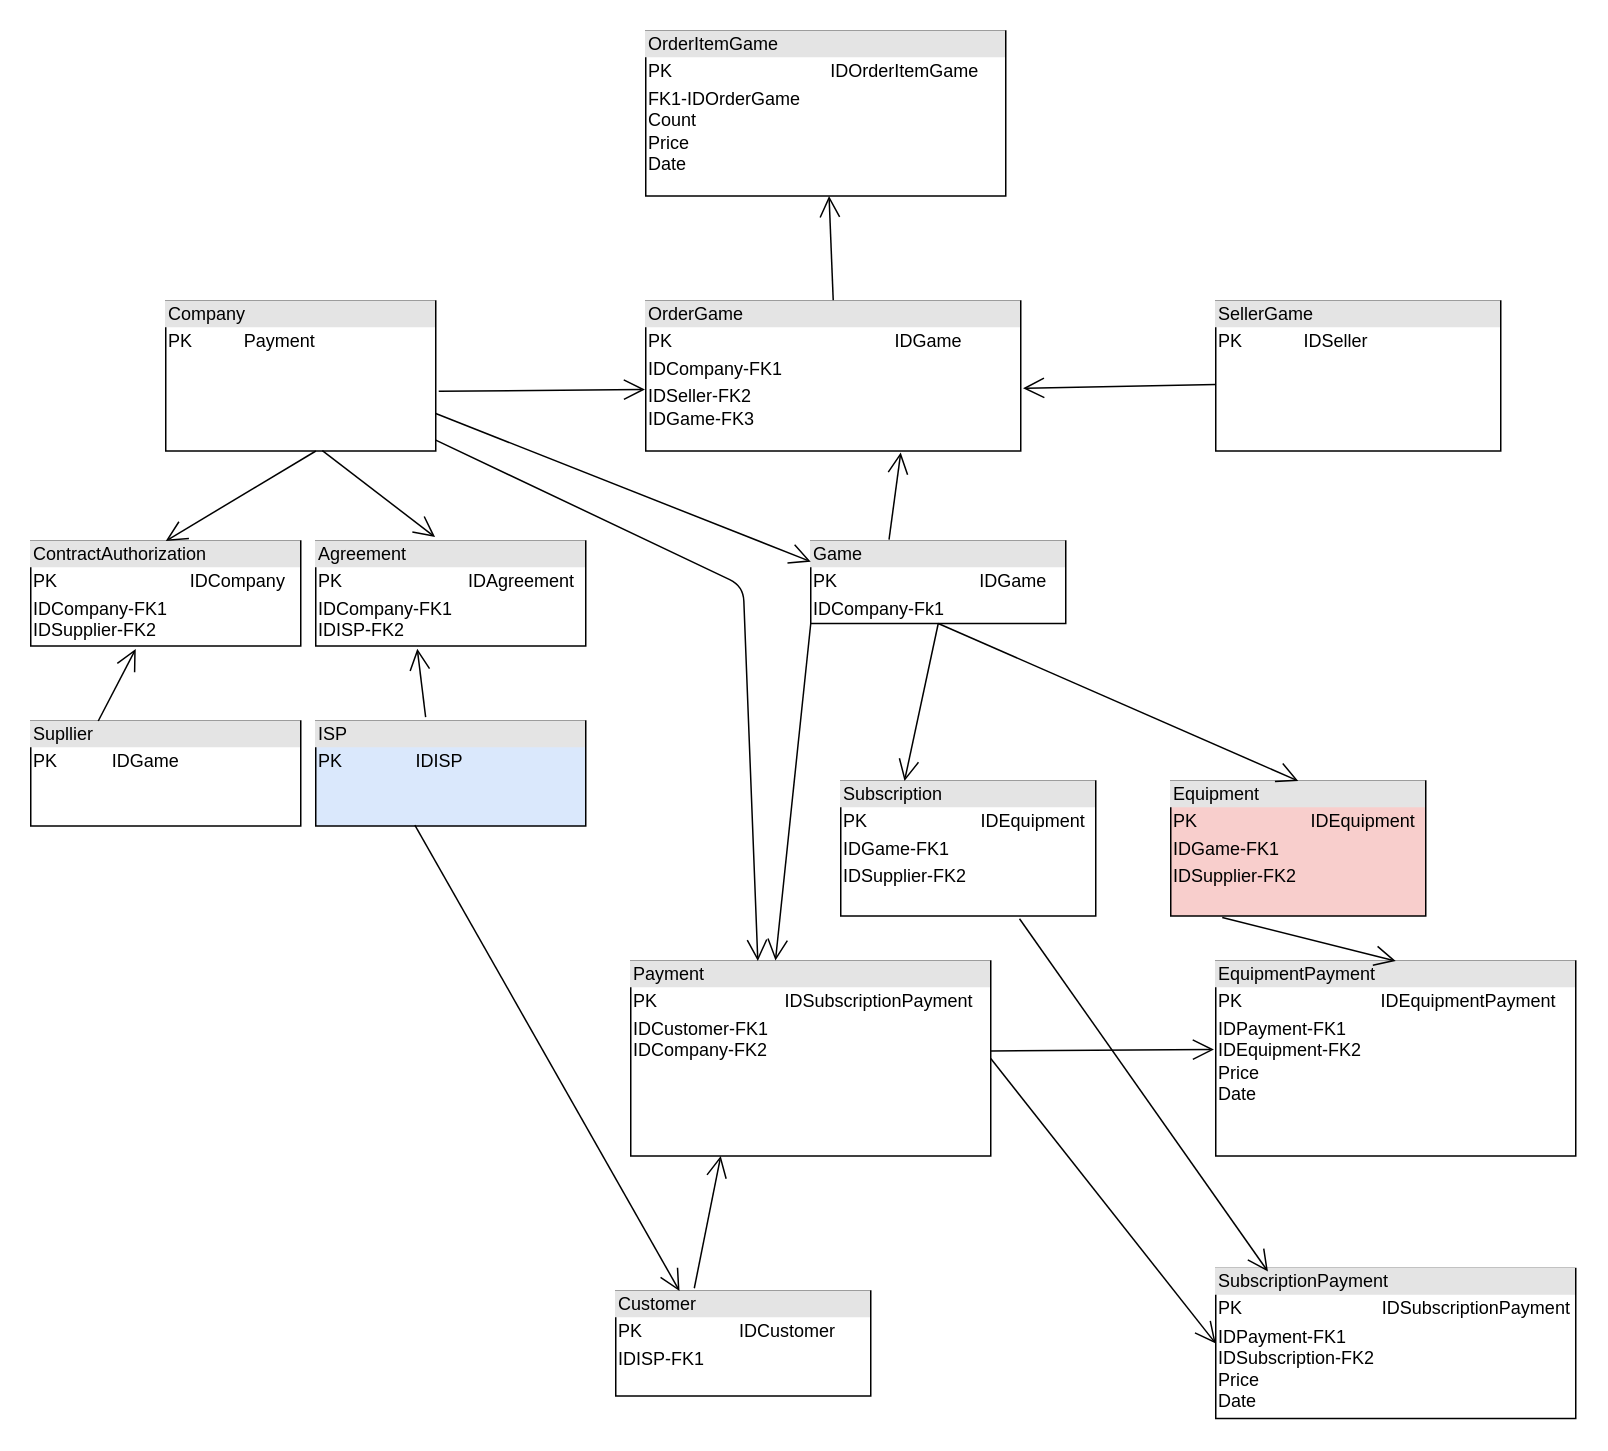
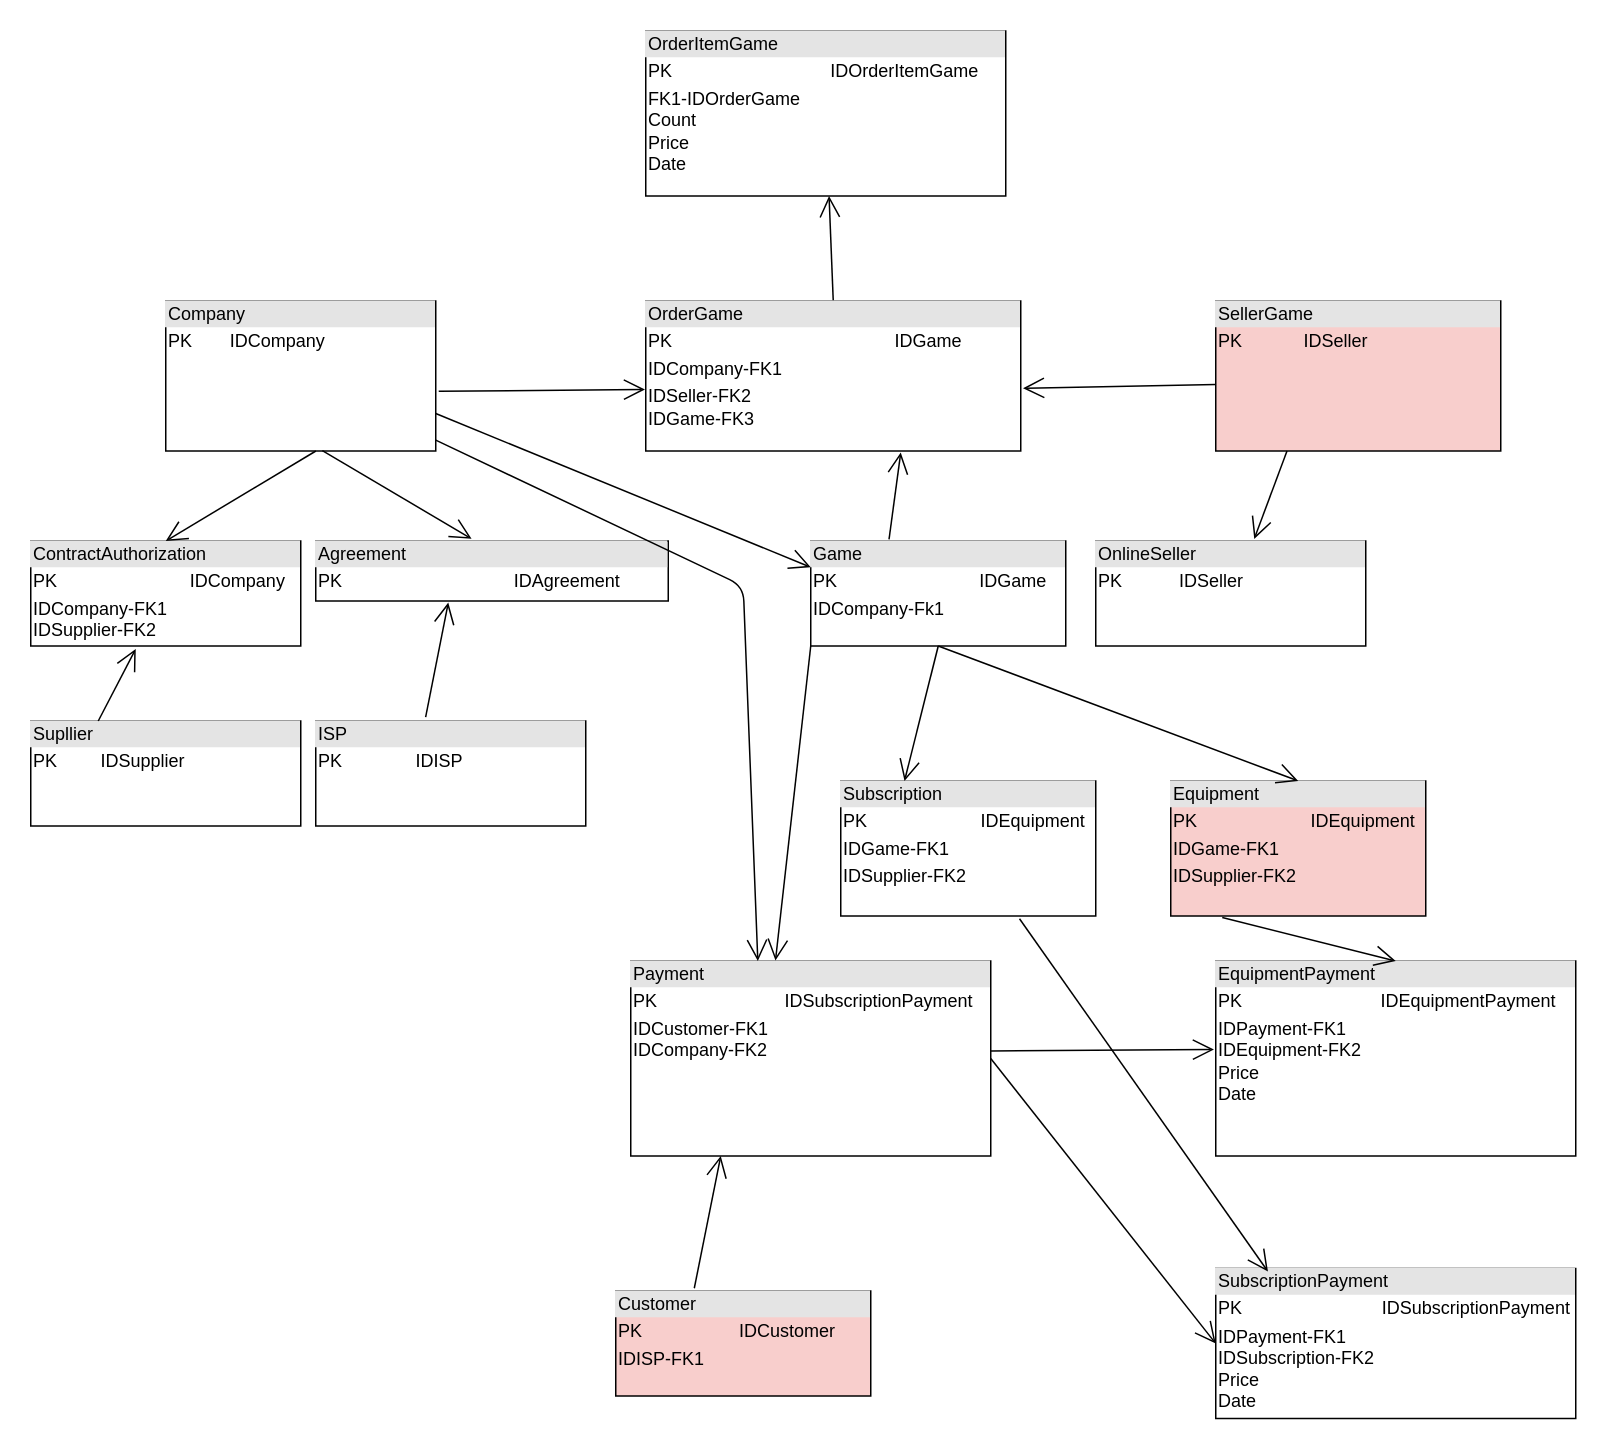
node "Company PK Payment": label "Company PK Payment" -> "Company PK IDCompany"
node "SellerGame PK IDSeller": fillcolor #ffffff -> #f8cecc
edge "SellerGame PK IDSeller" -> "OnlineSeller PK IDSeller": added
node "Game PK IDGame IDCompany-Fk1": size 255x83 -> 255x105
node "Agreement PK IDAgreement IDCompany-FK1 IDISP-FK2": size 270x105 -> 353x60
node "OnlineSeller PK IDSeller": added
node "Supllier PK IDGame": label "Supllier PK IDGame" -> "Supllier PK IDSupplier"
node "ISP PK IDISP": fillcolor #dae8fc -> #ffffff
edge "ISP PK IDISP" -> "Customer PK IDCustomer IDISP-FK1": removed
node "Customer PK IDCustomer IDISP-FK1": fillcolor #ffffff -> #f8cecc
